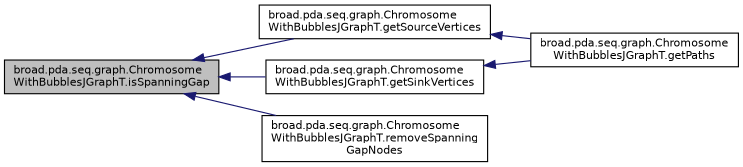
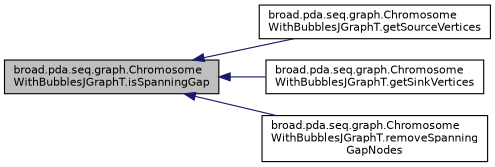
node "broad.pda.seq.graph.Chromosome WithBubblesJGraphT.getPaths": removed
